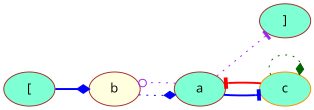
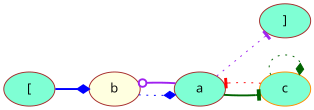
edge "a" -> "b": style dotted -> bold
edge "c" -> "a": style bold -> dotted
edge "a" -> "c": color blue -> darkgreen
